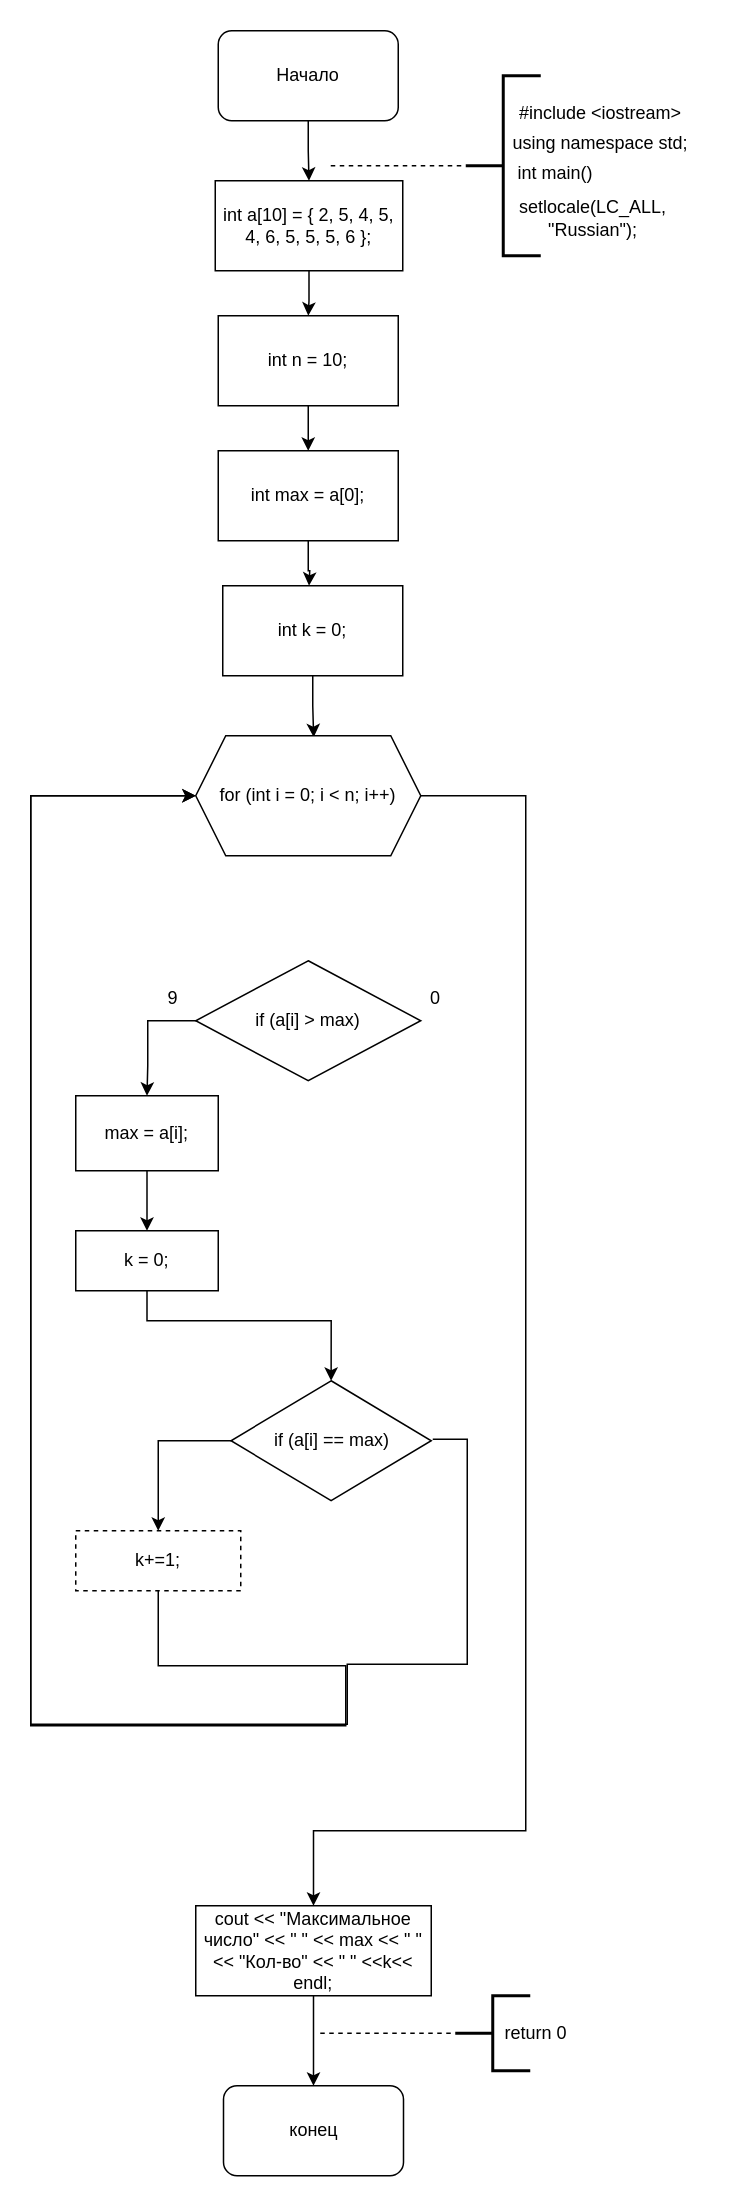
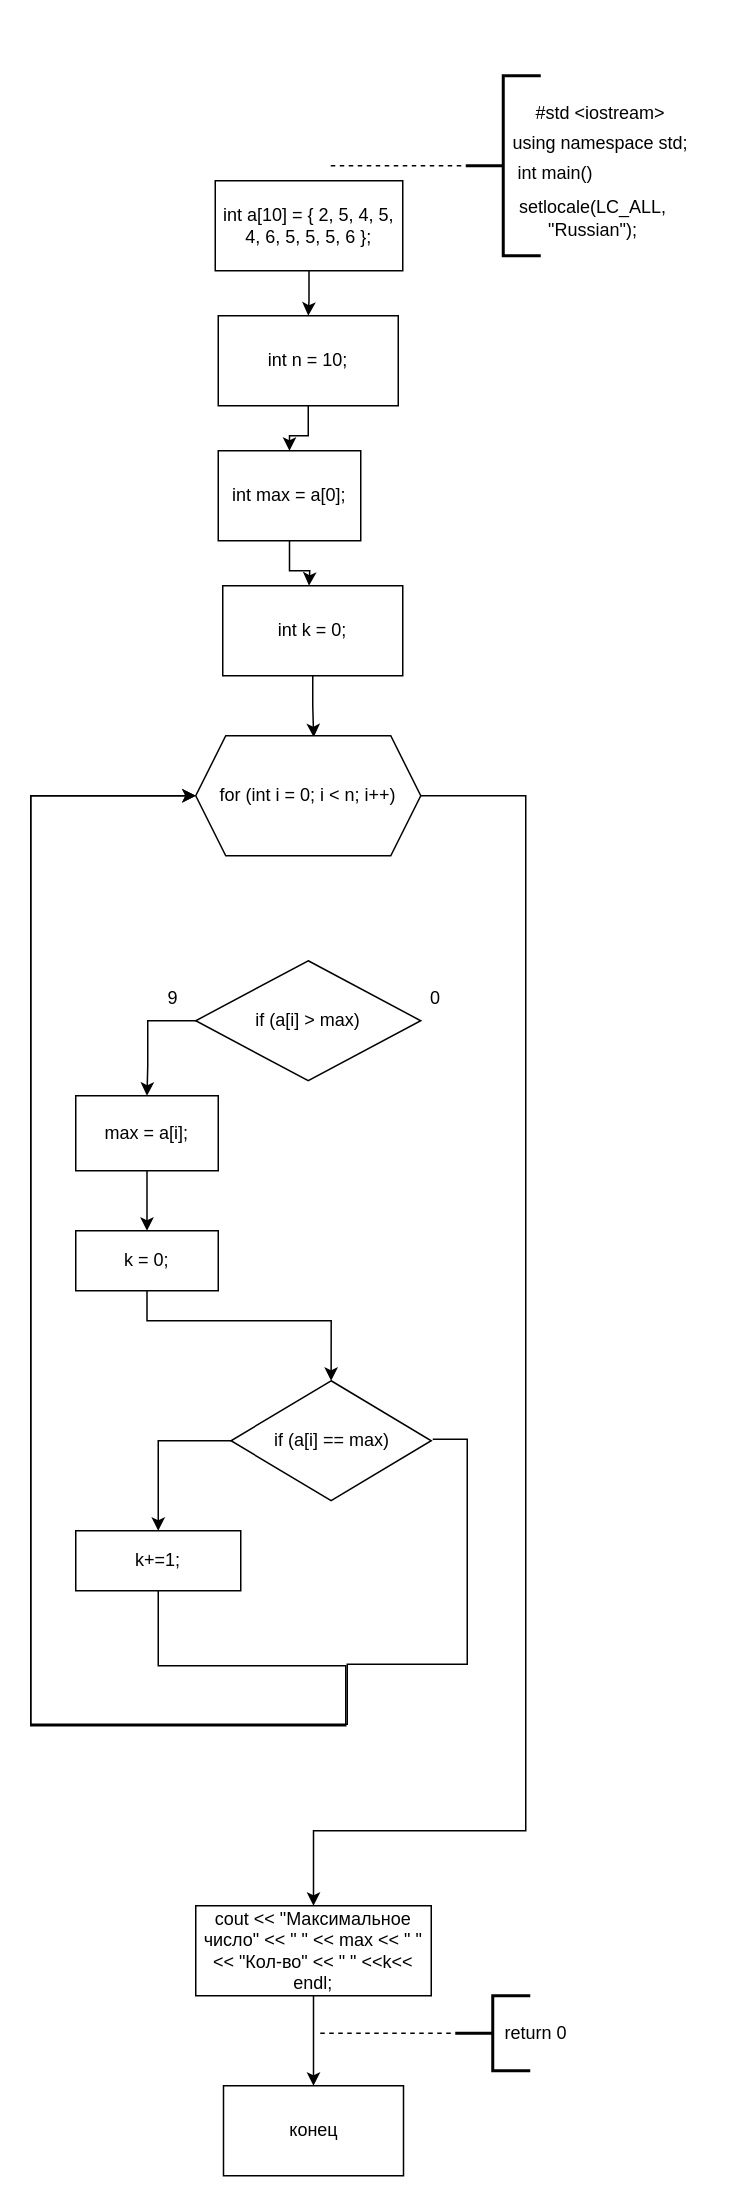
node "Начало": removed
node "#include <iostream>": label "#include <iostream>" -> "#std <iostream>"
edge "Начало" -> "int a[10] = { 2, 5, 4, 5, 4, 6, 5, 5, 5, 6 };": removed
node "int max = a[0];": size 180x90 -> 143x90
node "k+=1;": style dashed -> solid
node "конец": shape rounded rectangle -> rectangle
